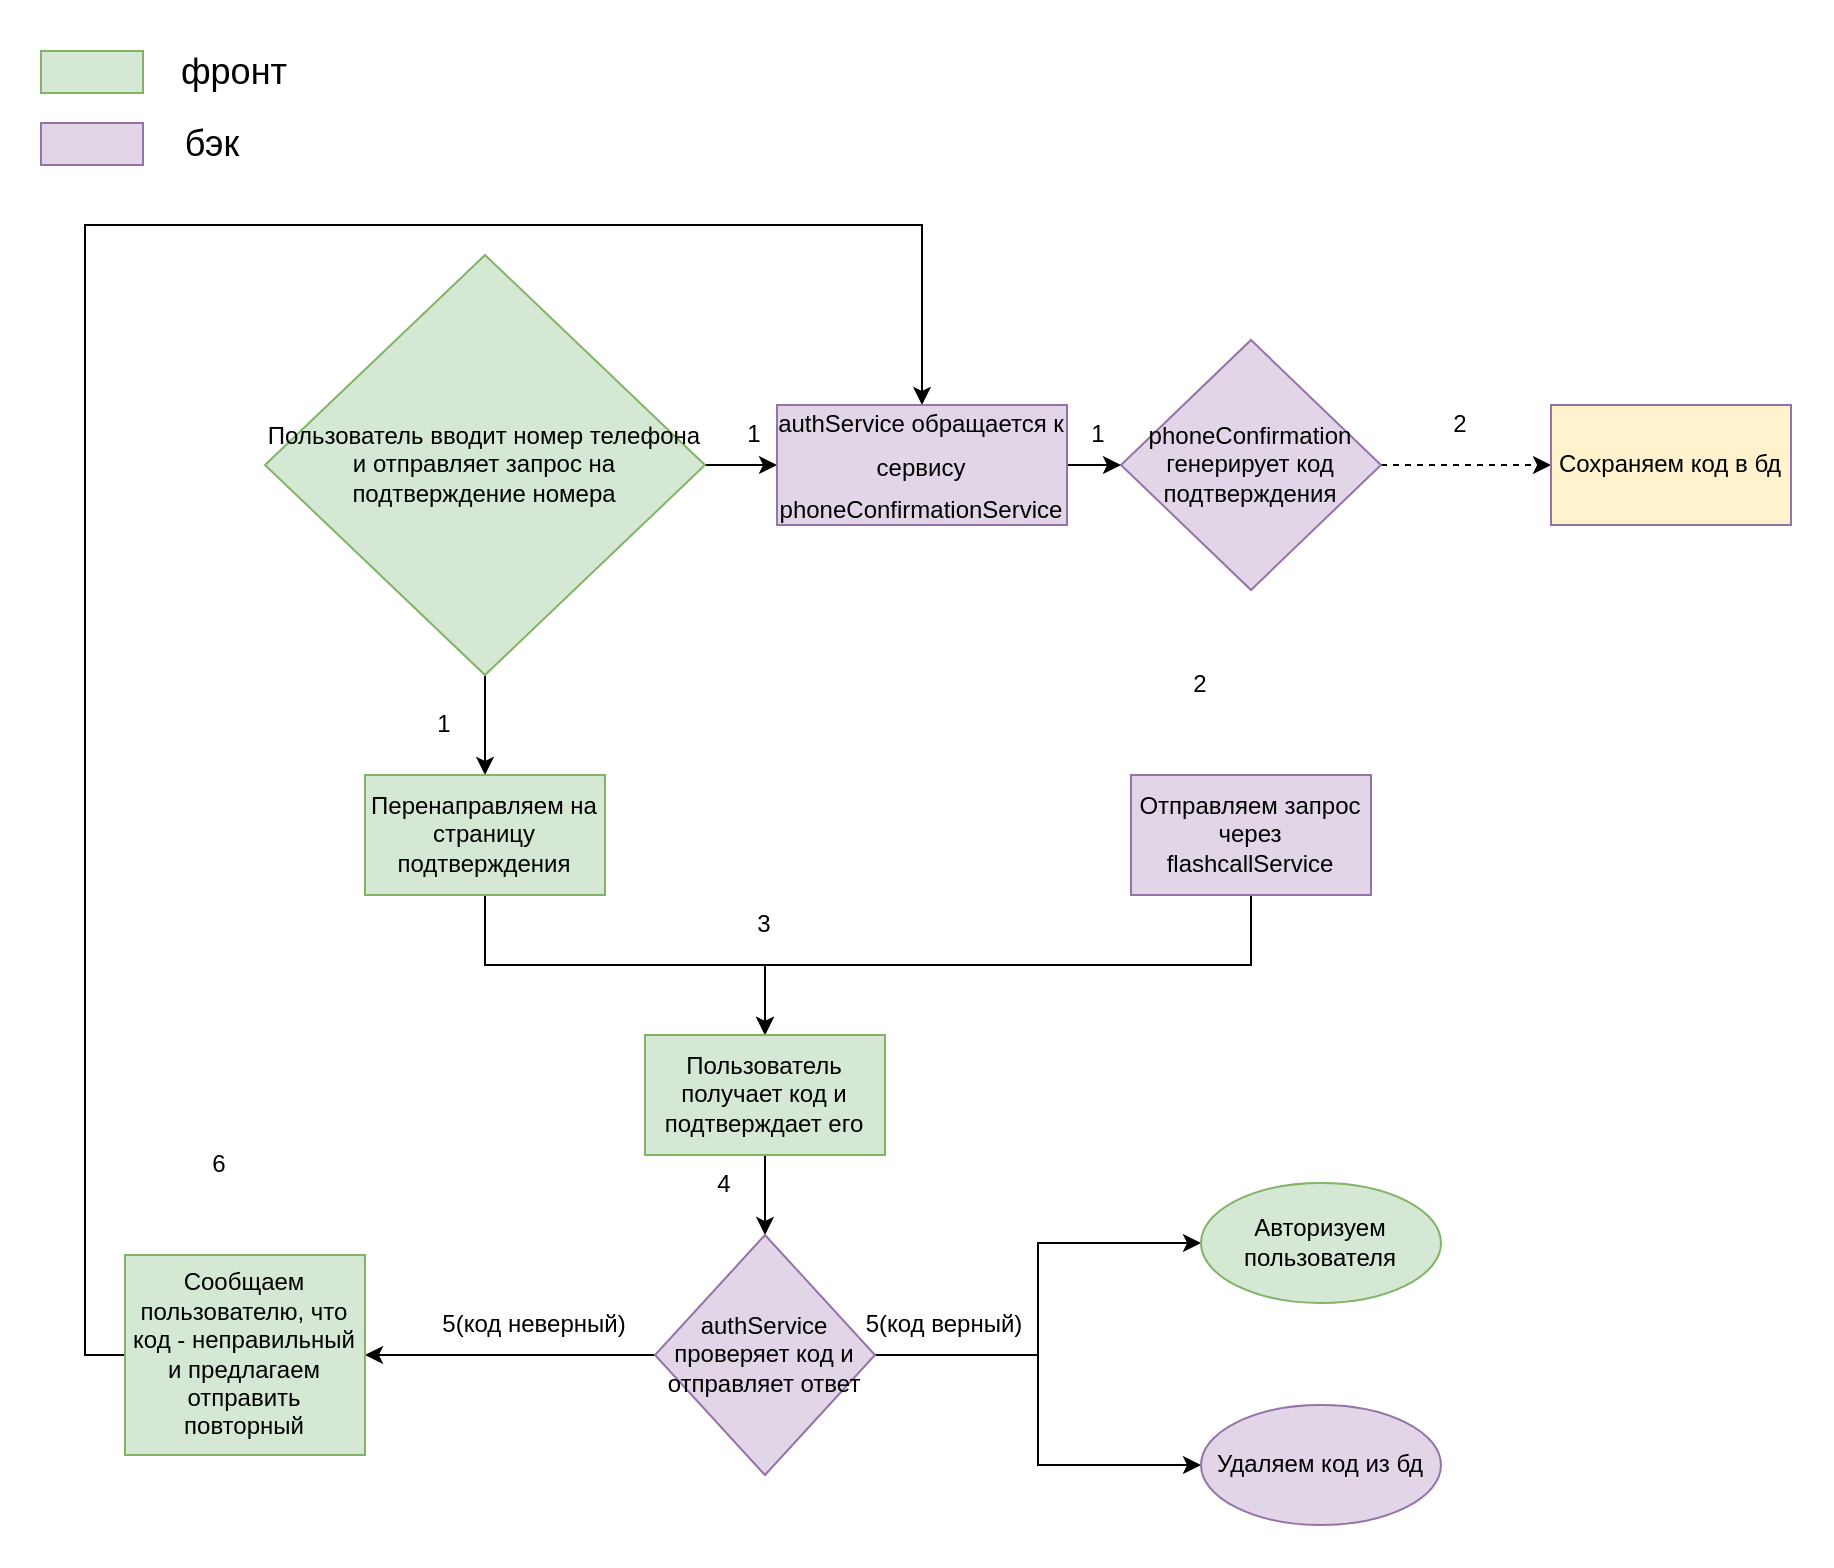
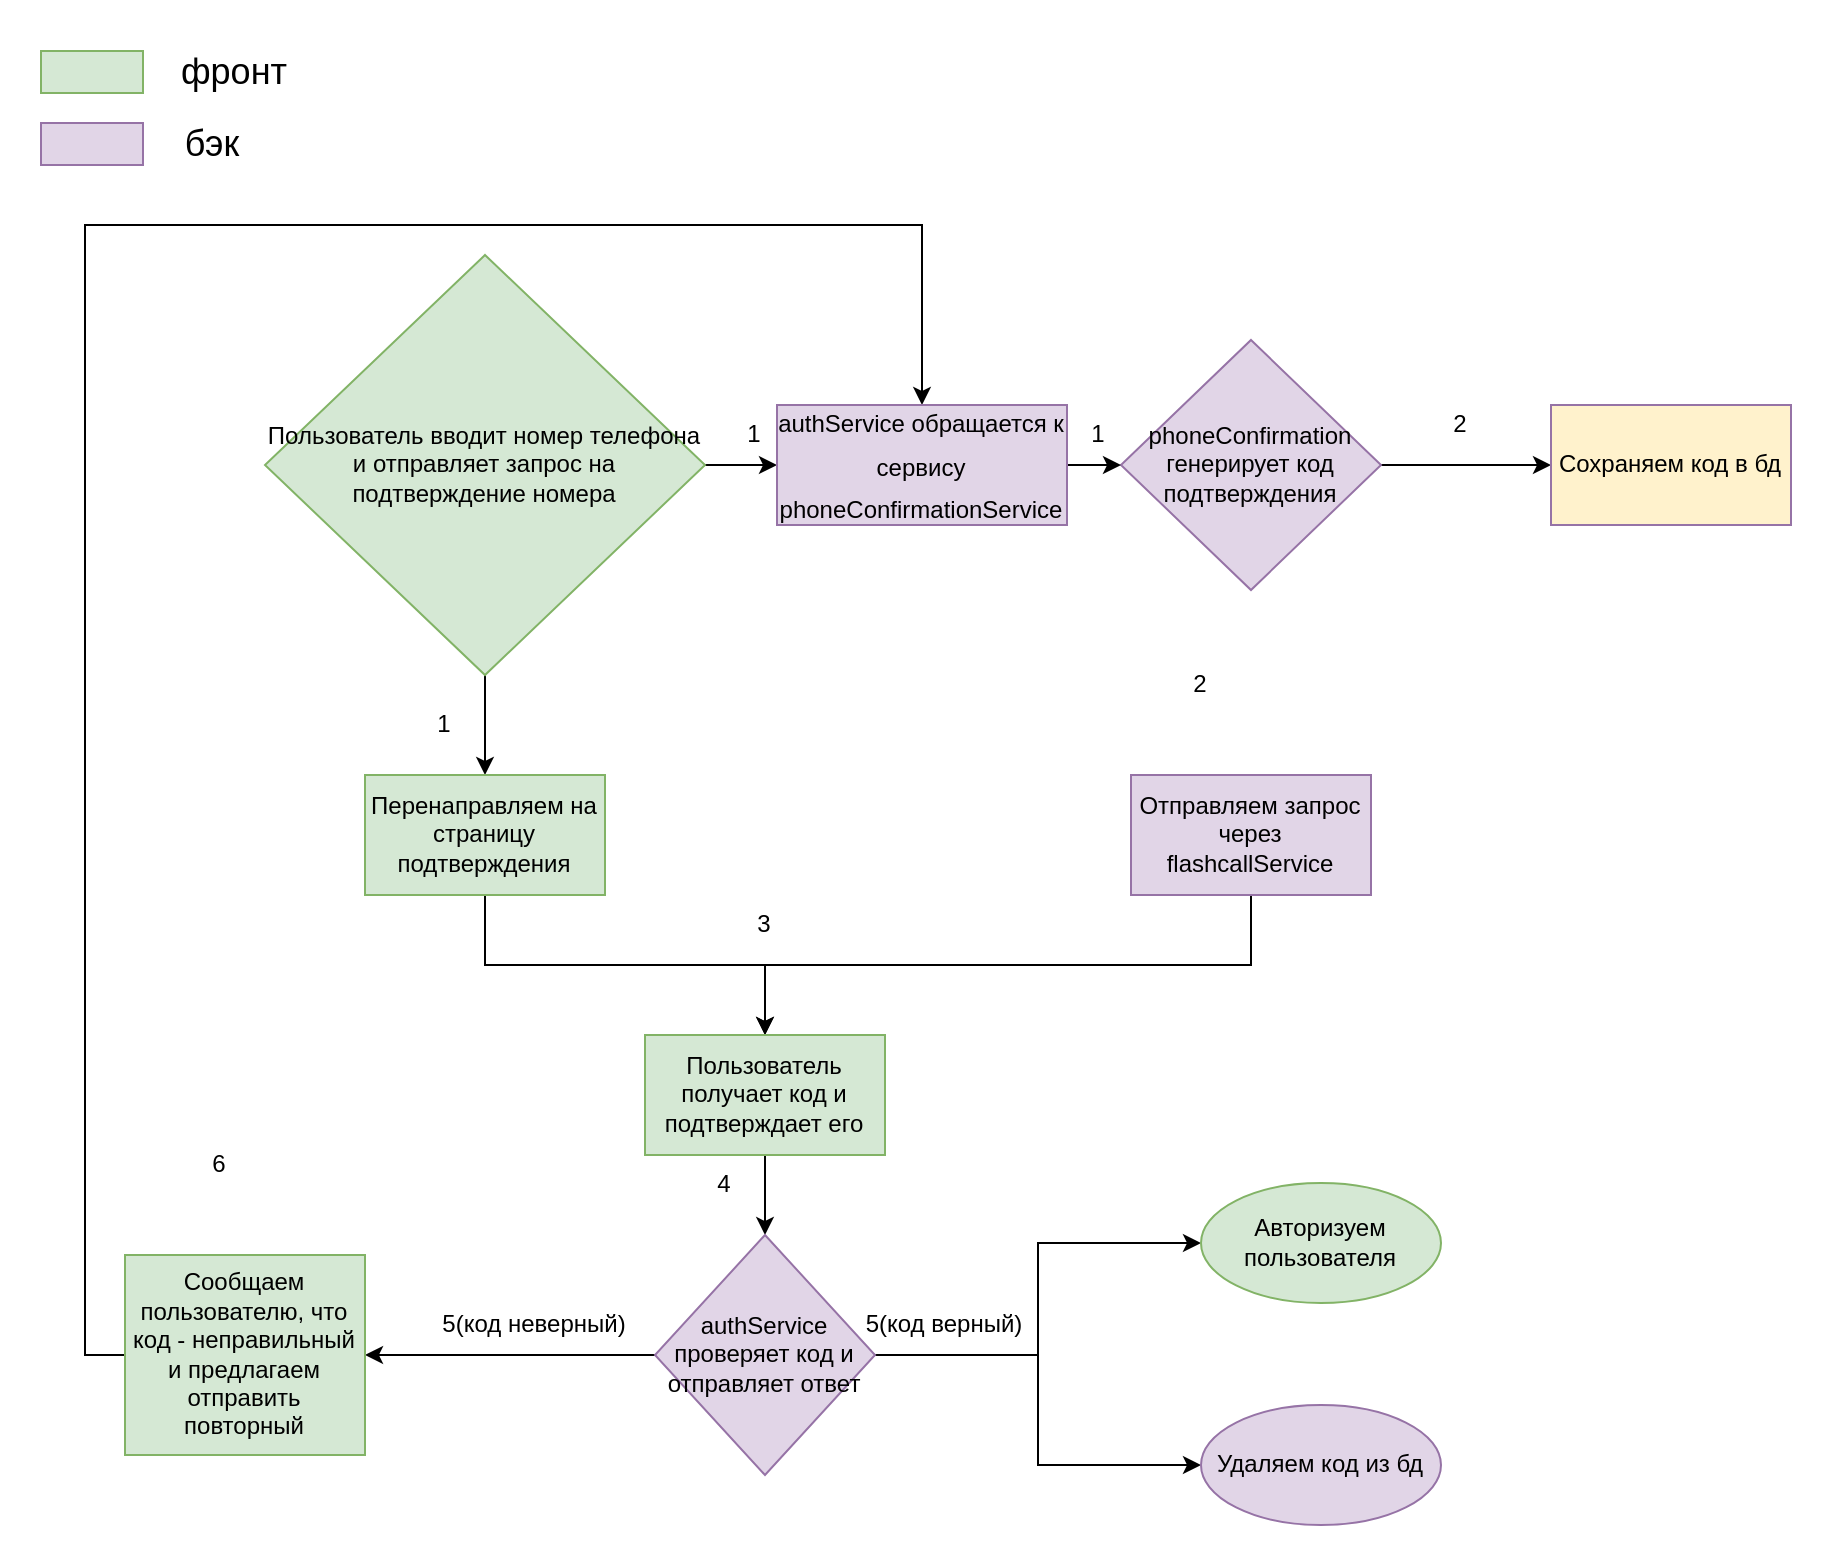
edge "phoneConfirmation генерирует код подтверждения" -> "Сохраняем код в бд": style dashed -> solid
